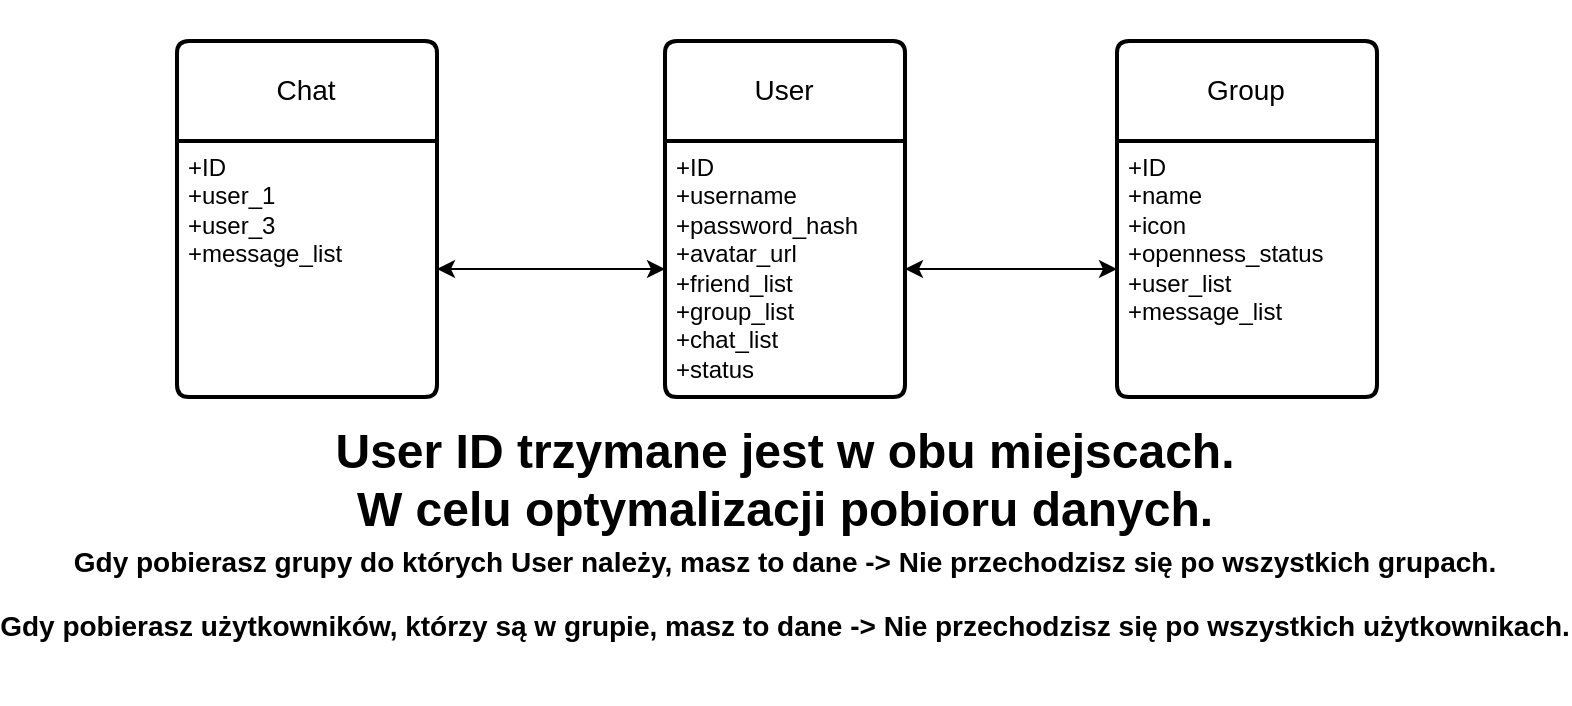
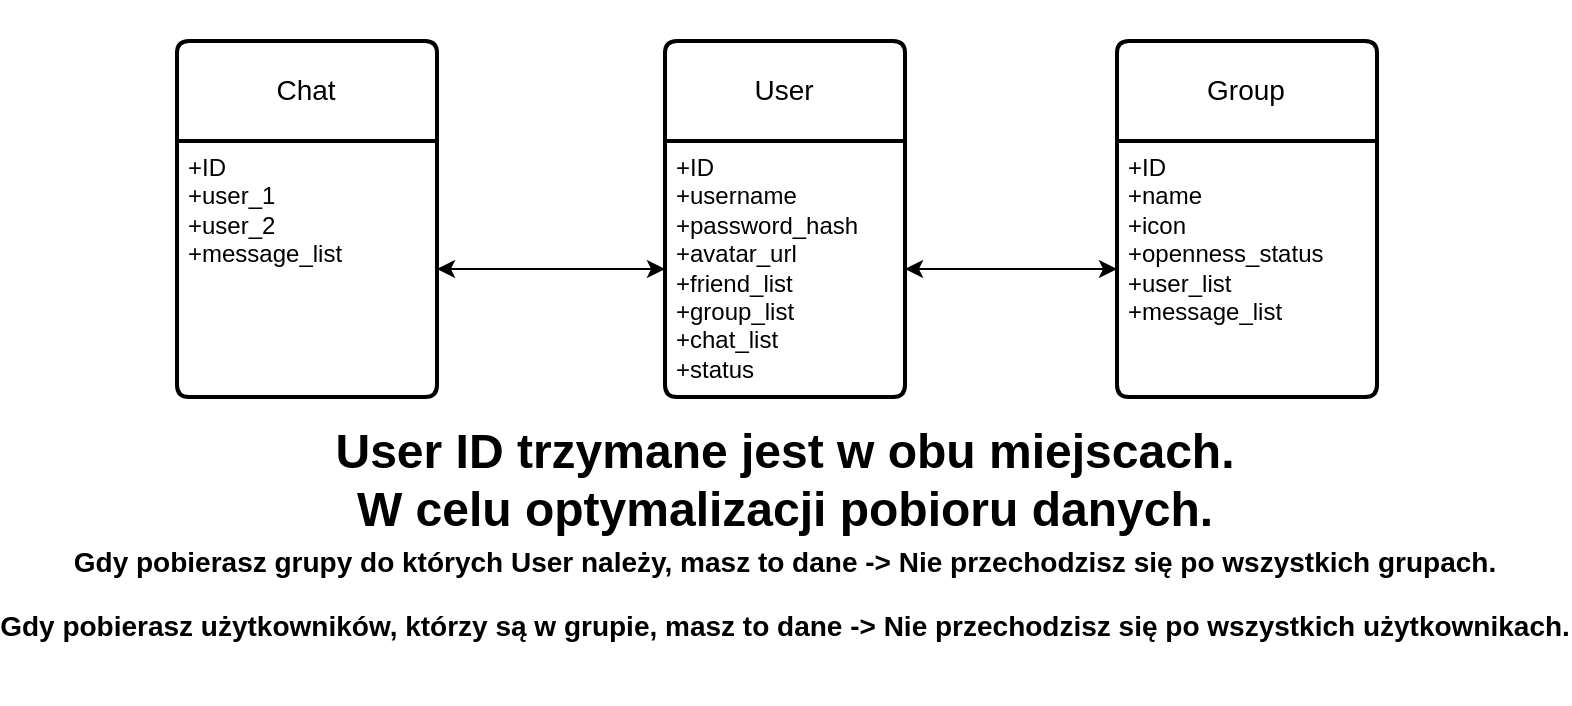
node "+ID +user_1 +user_3 +message_list": label "+ID +user_1 +user_3 +message_list" -> "+ID +user_1 +user_2 +message_list"
